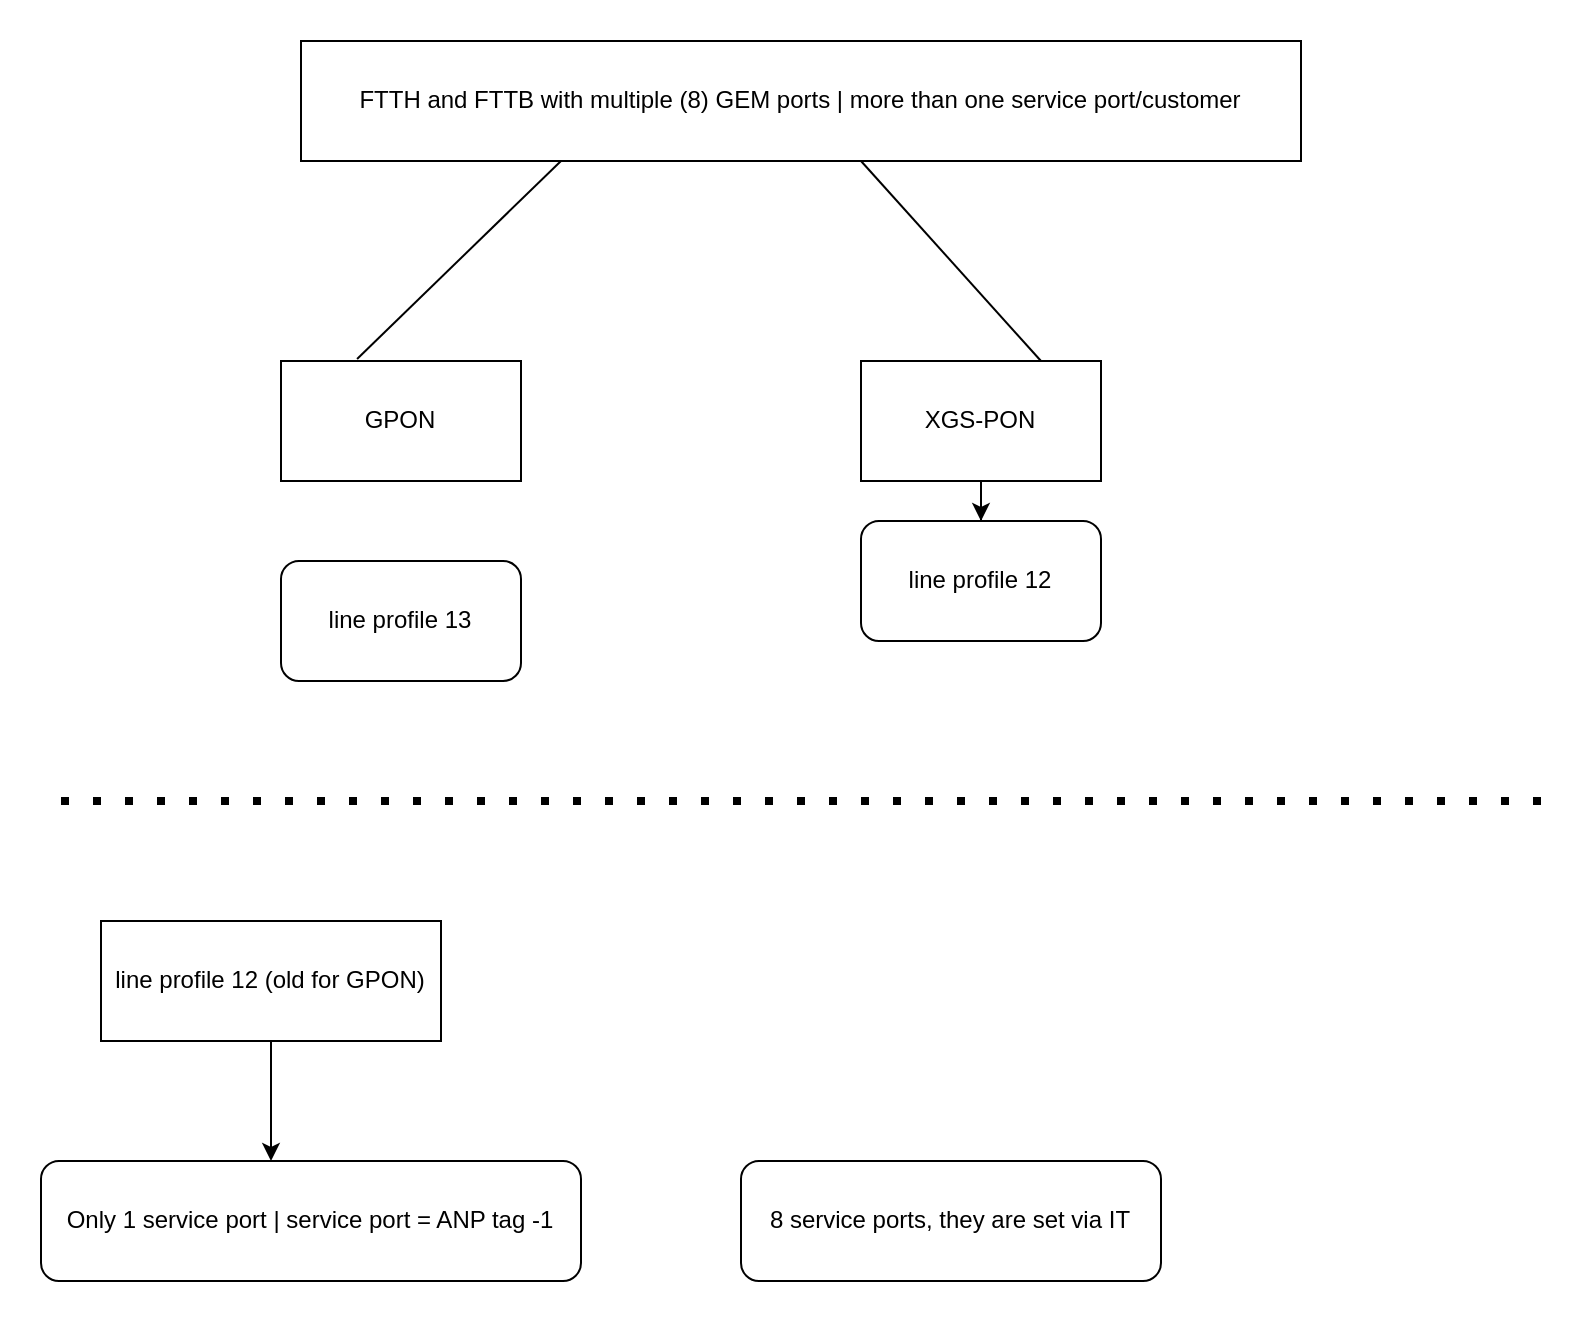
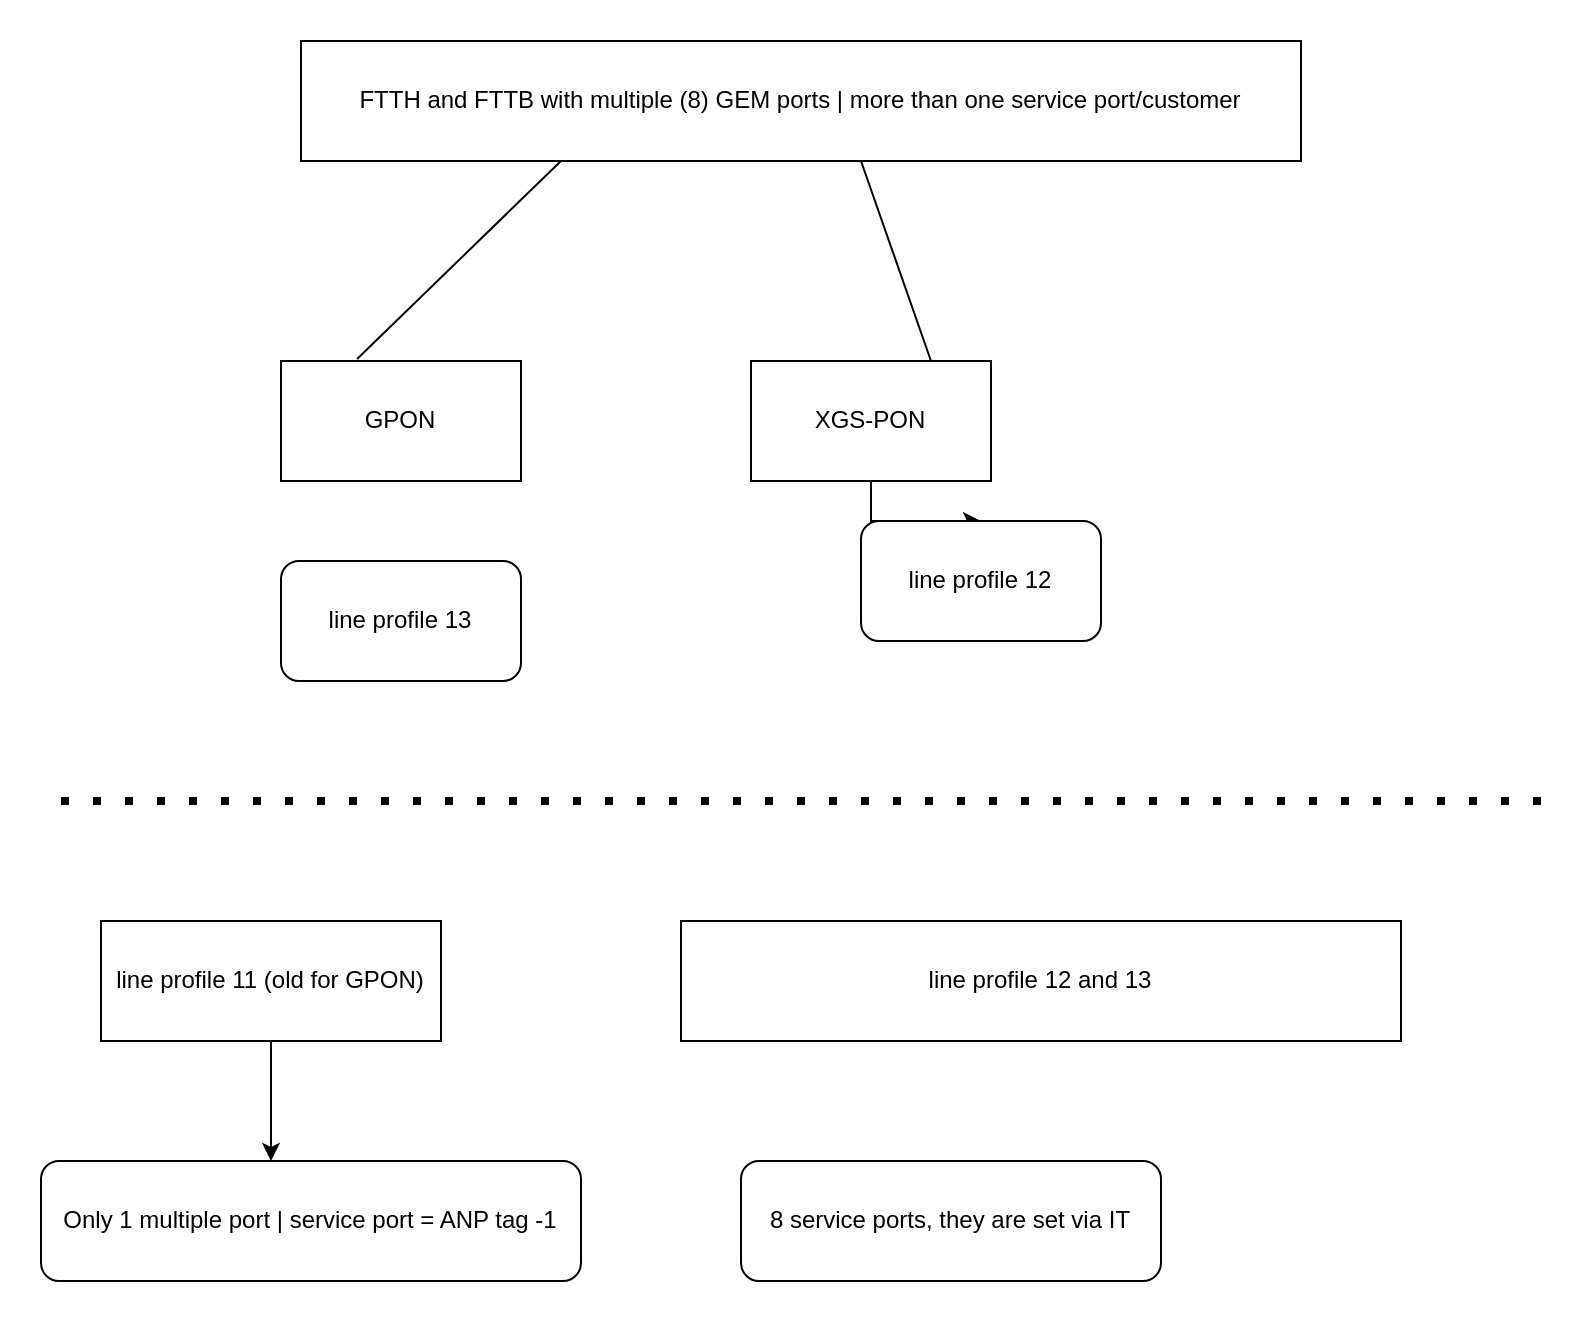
node "XGS-PON": moved (981, 421) -> (871, 421)
node "line profile 12 (old for GPON)": label "line profile 12 (old for GPON)" -> "line profile 11 (old for GPON)"
node "line profile 12 and 13": added
node "Only 1 service port | service port = ANP tag -1": label "Only 1 service port | service port = ANP tag -1" -> "Only 1 multiple port | service port = ANP tag -1"
